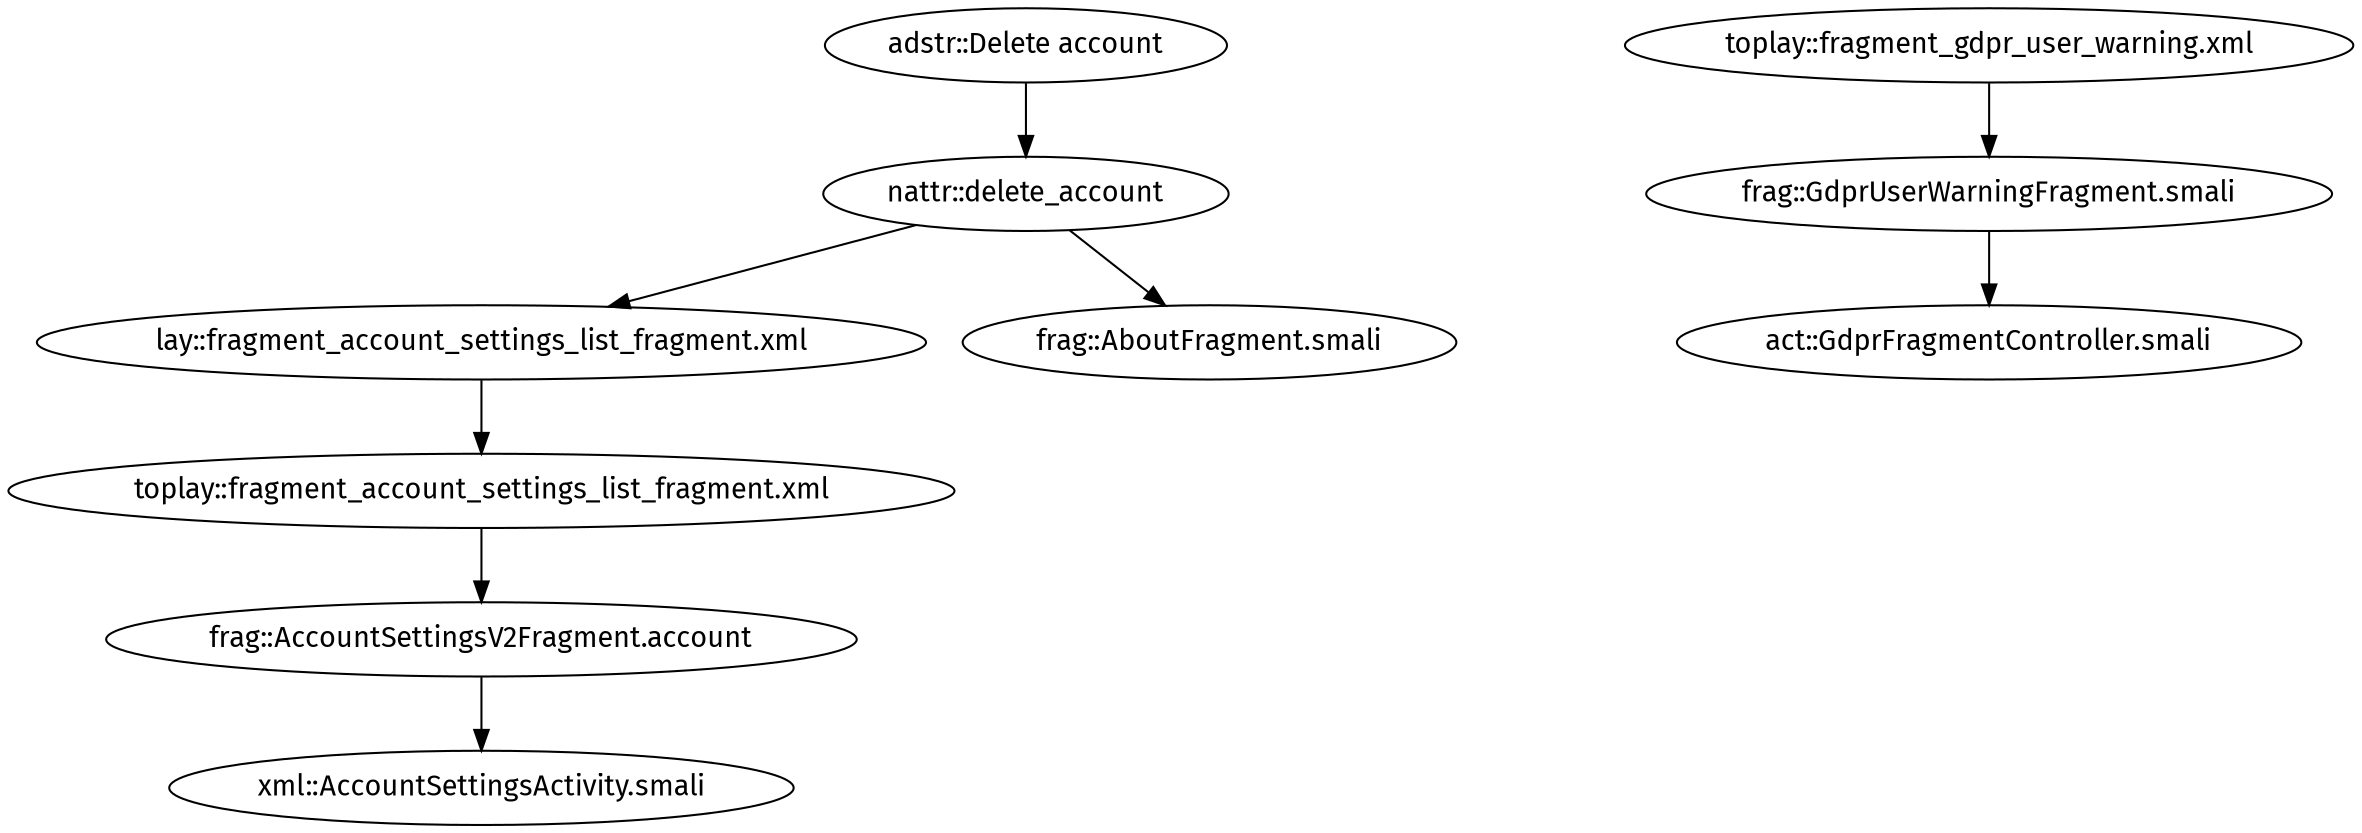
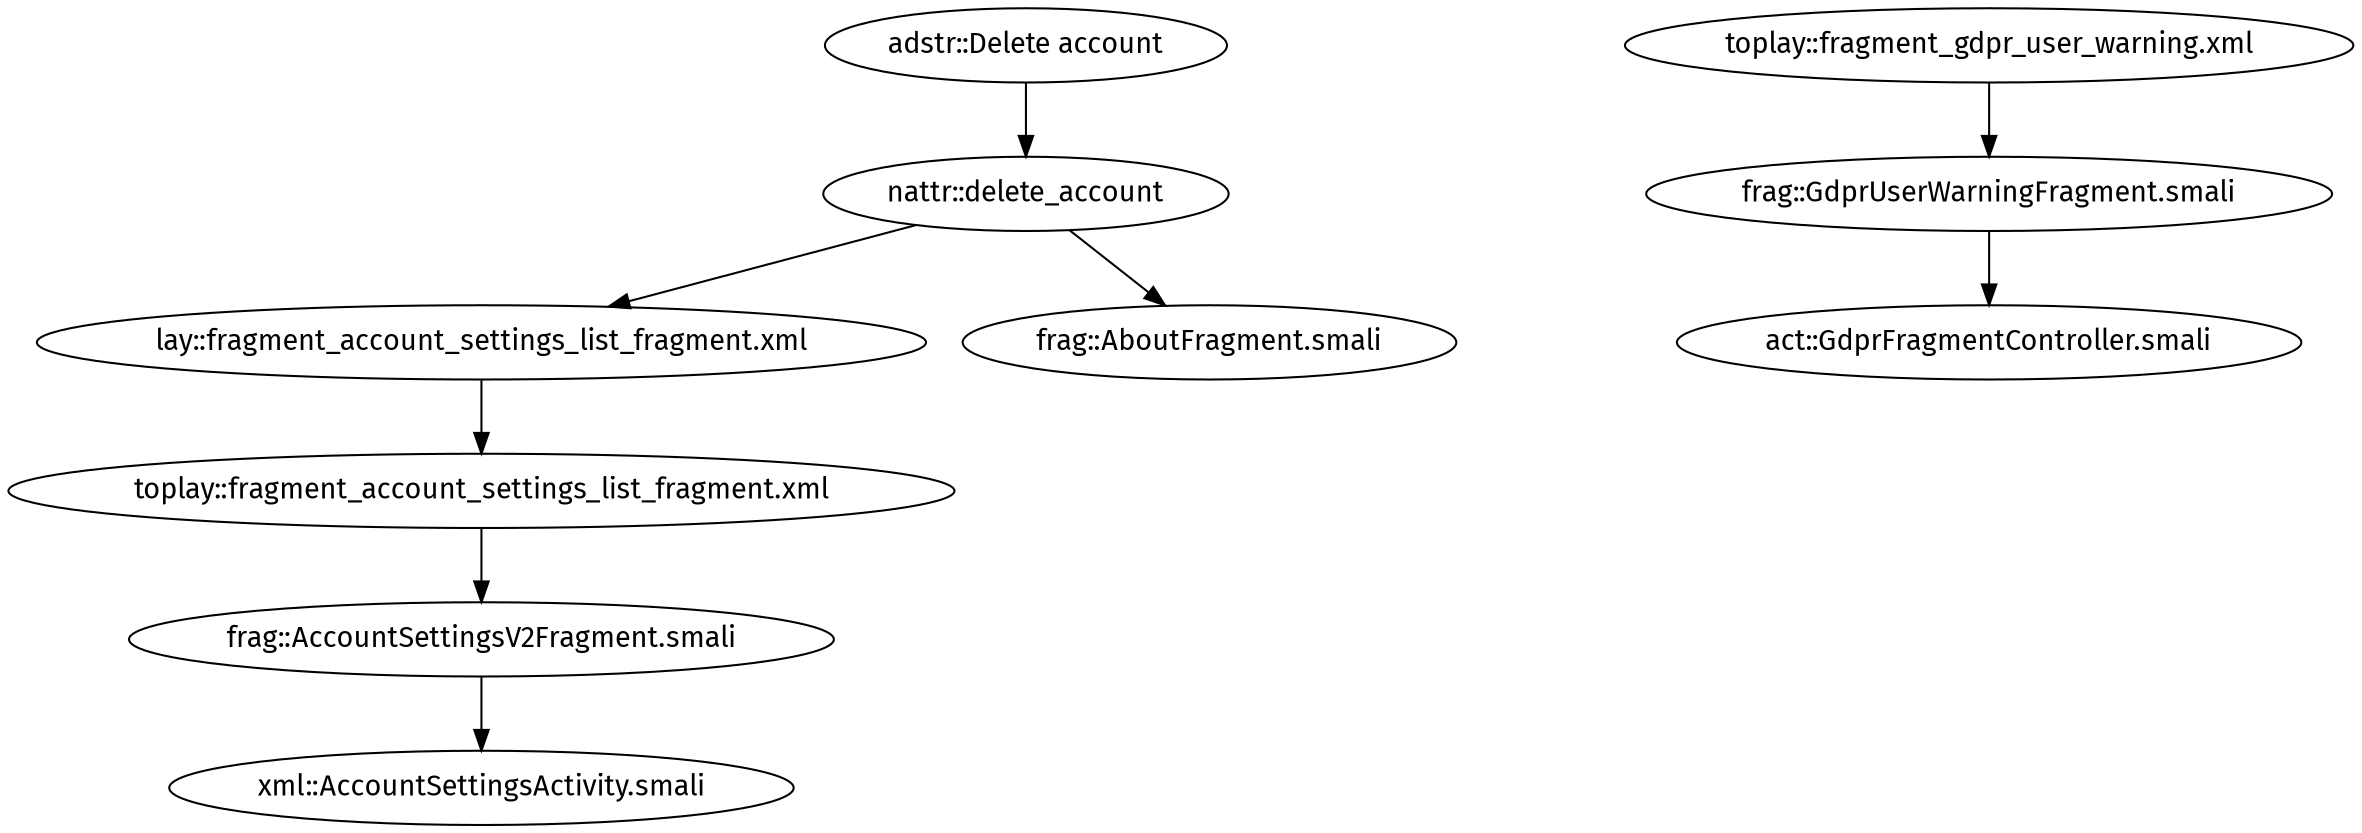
node "frag::AccountSettingsV2Fragment.account": label "frag::AccountSettingsV2Fragment.account" -> "frag::AccountSettingsV2Fragment.smali"
